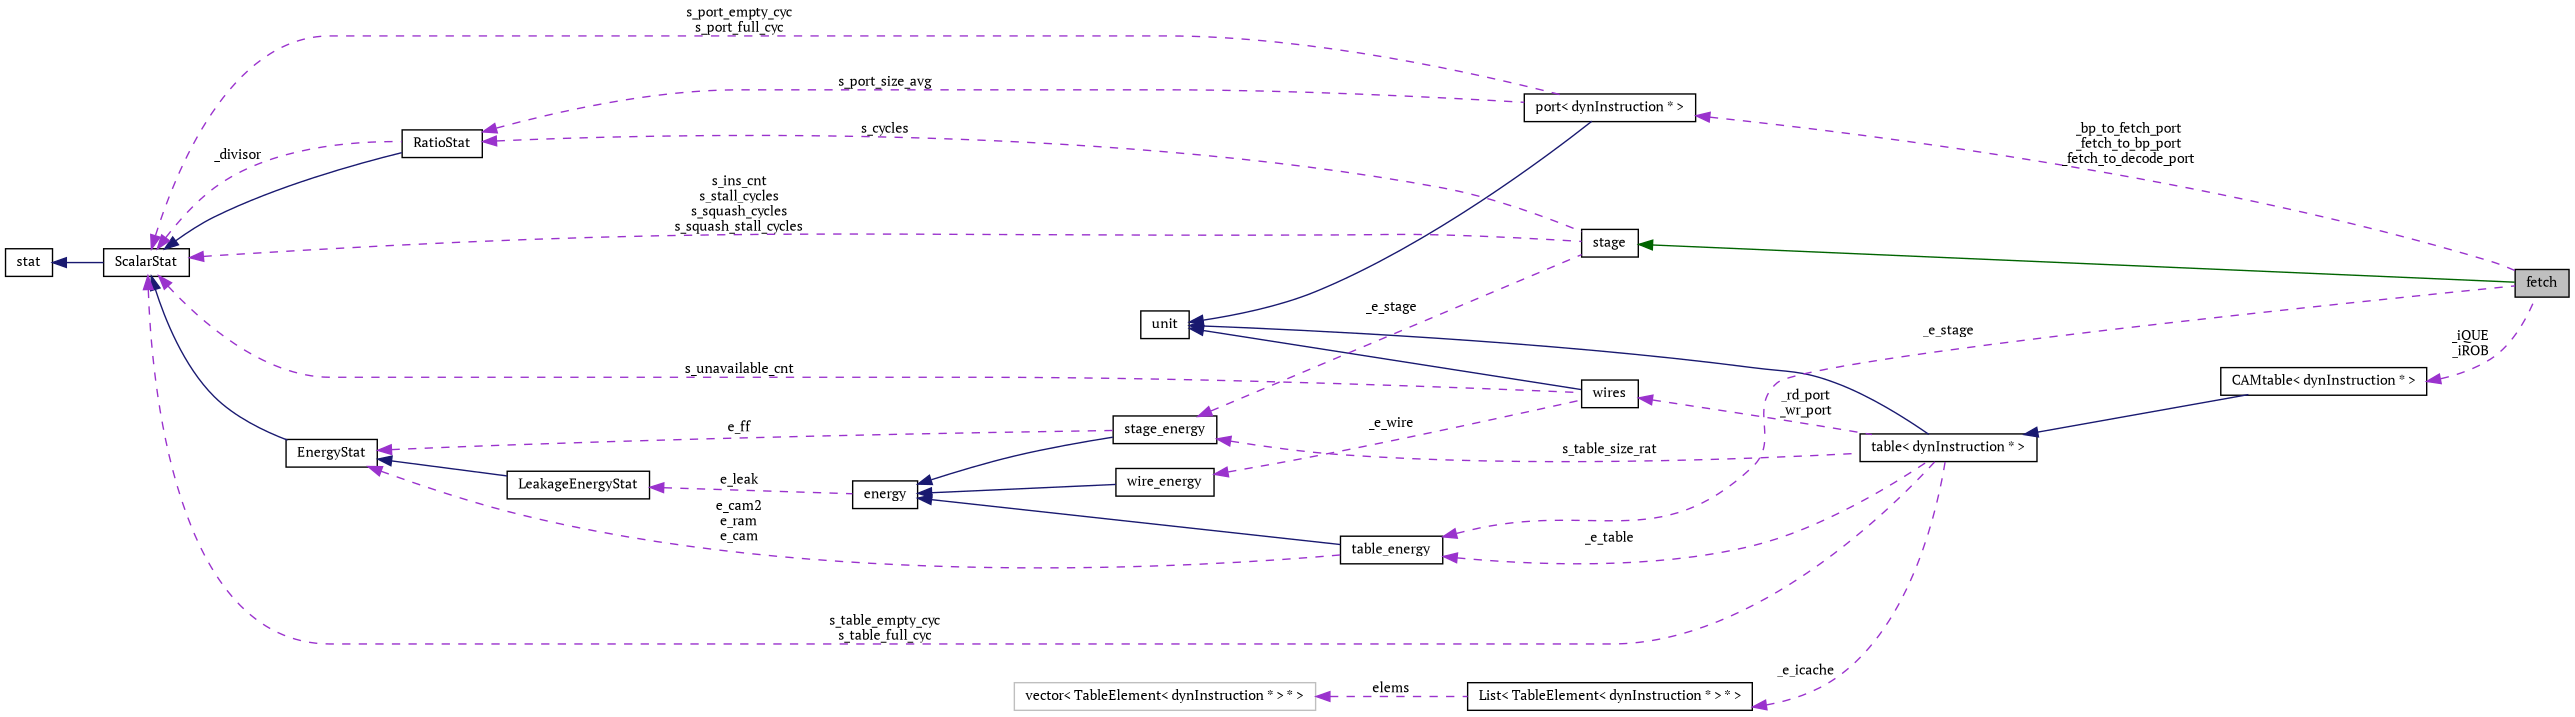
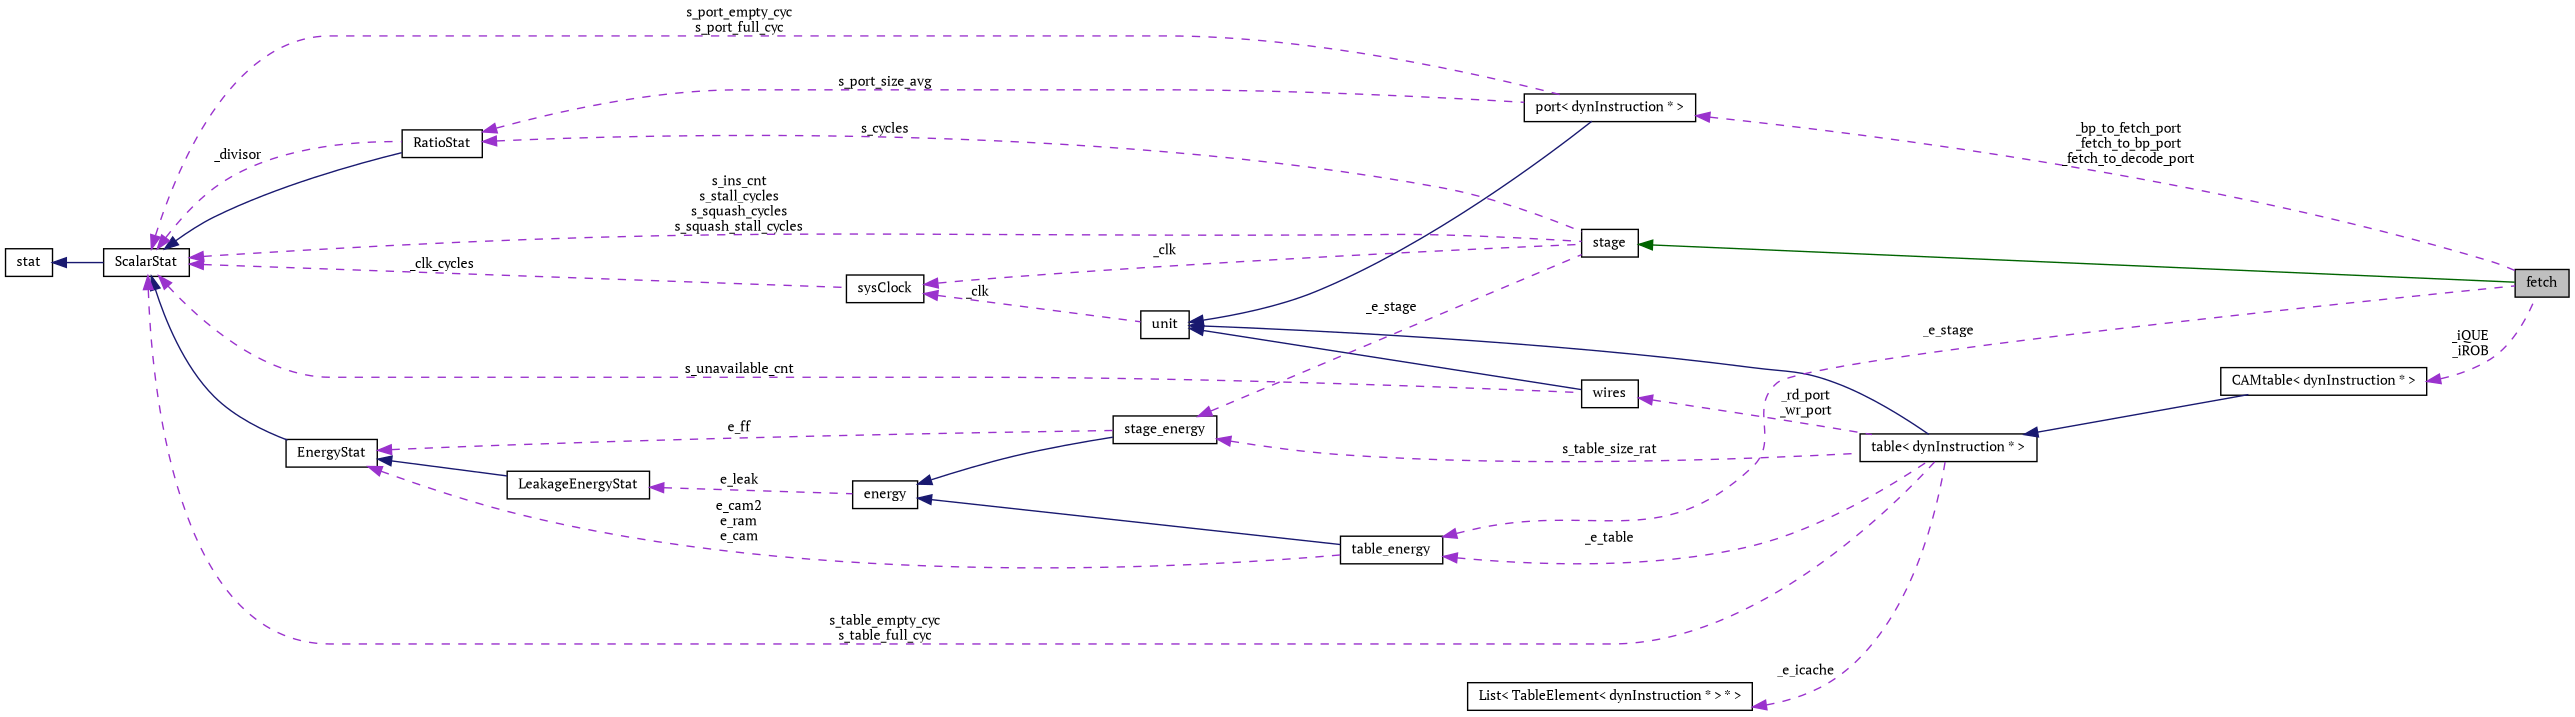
node "sysClock": added
node "wire_energy": removed
node "vector< TableElement< dynInstruction * > * >": removed
